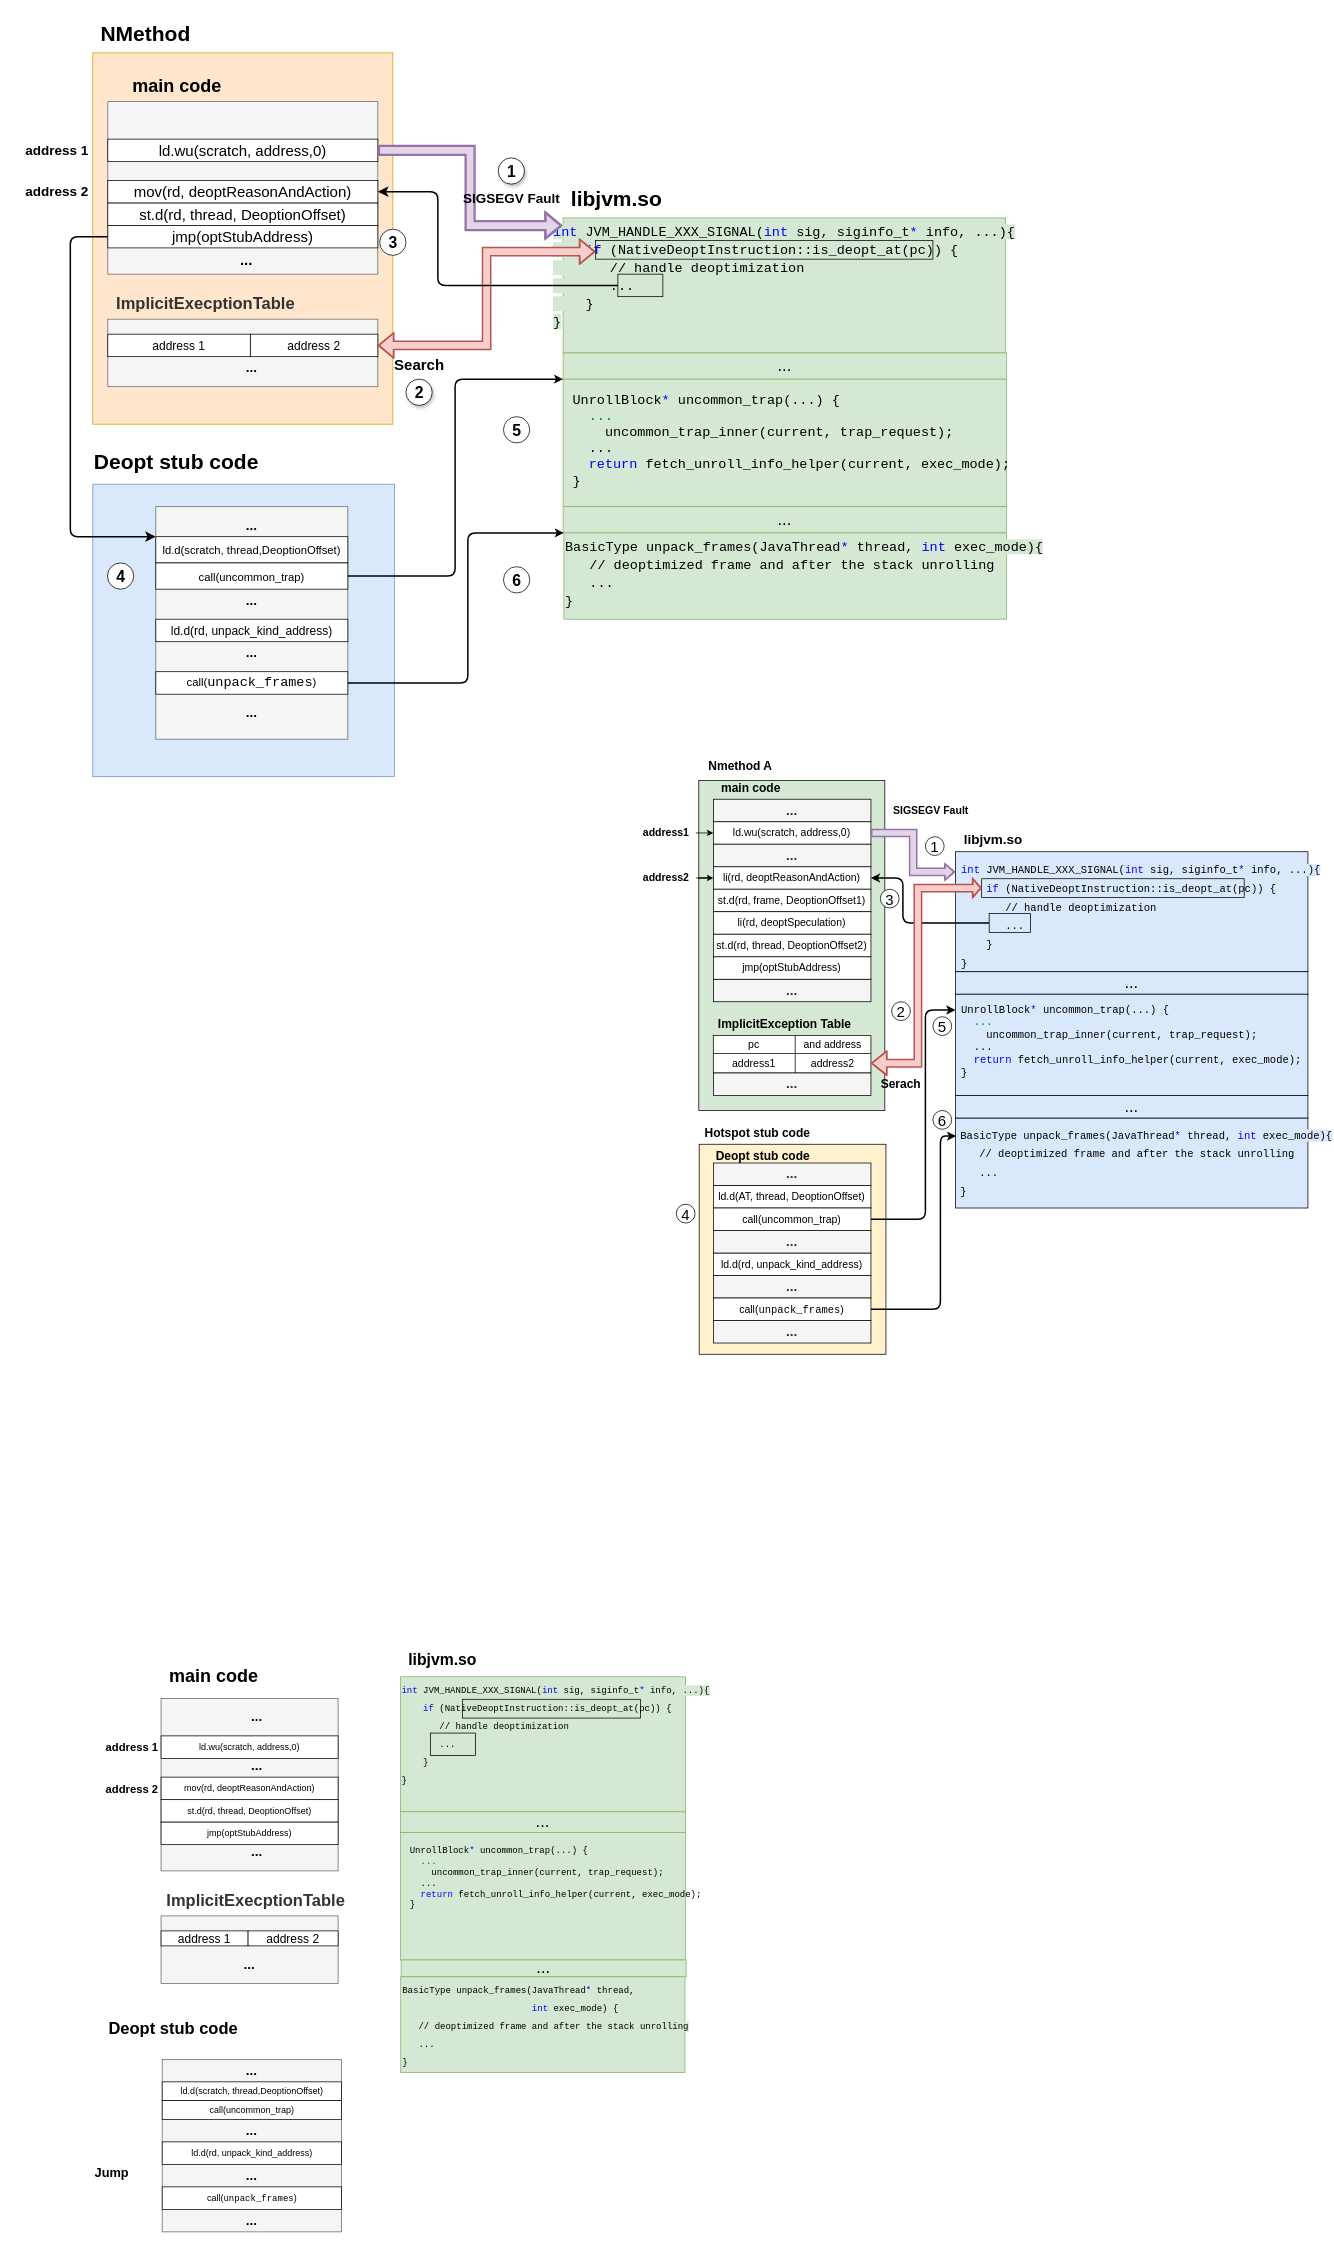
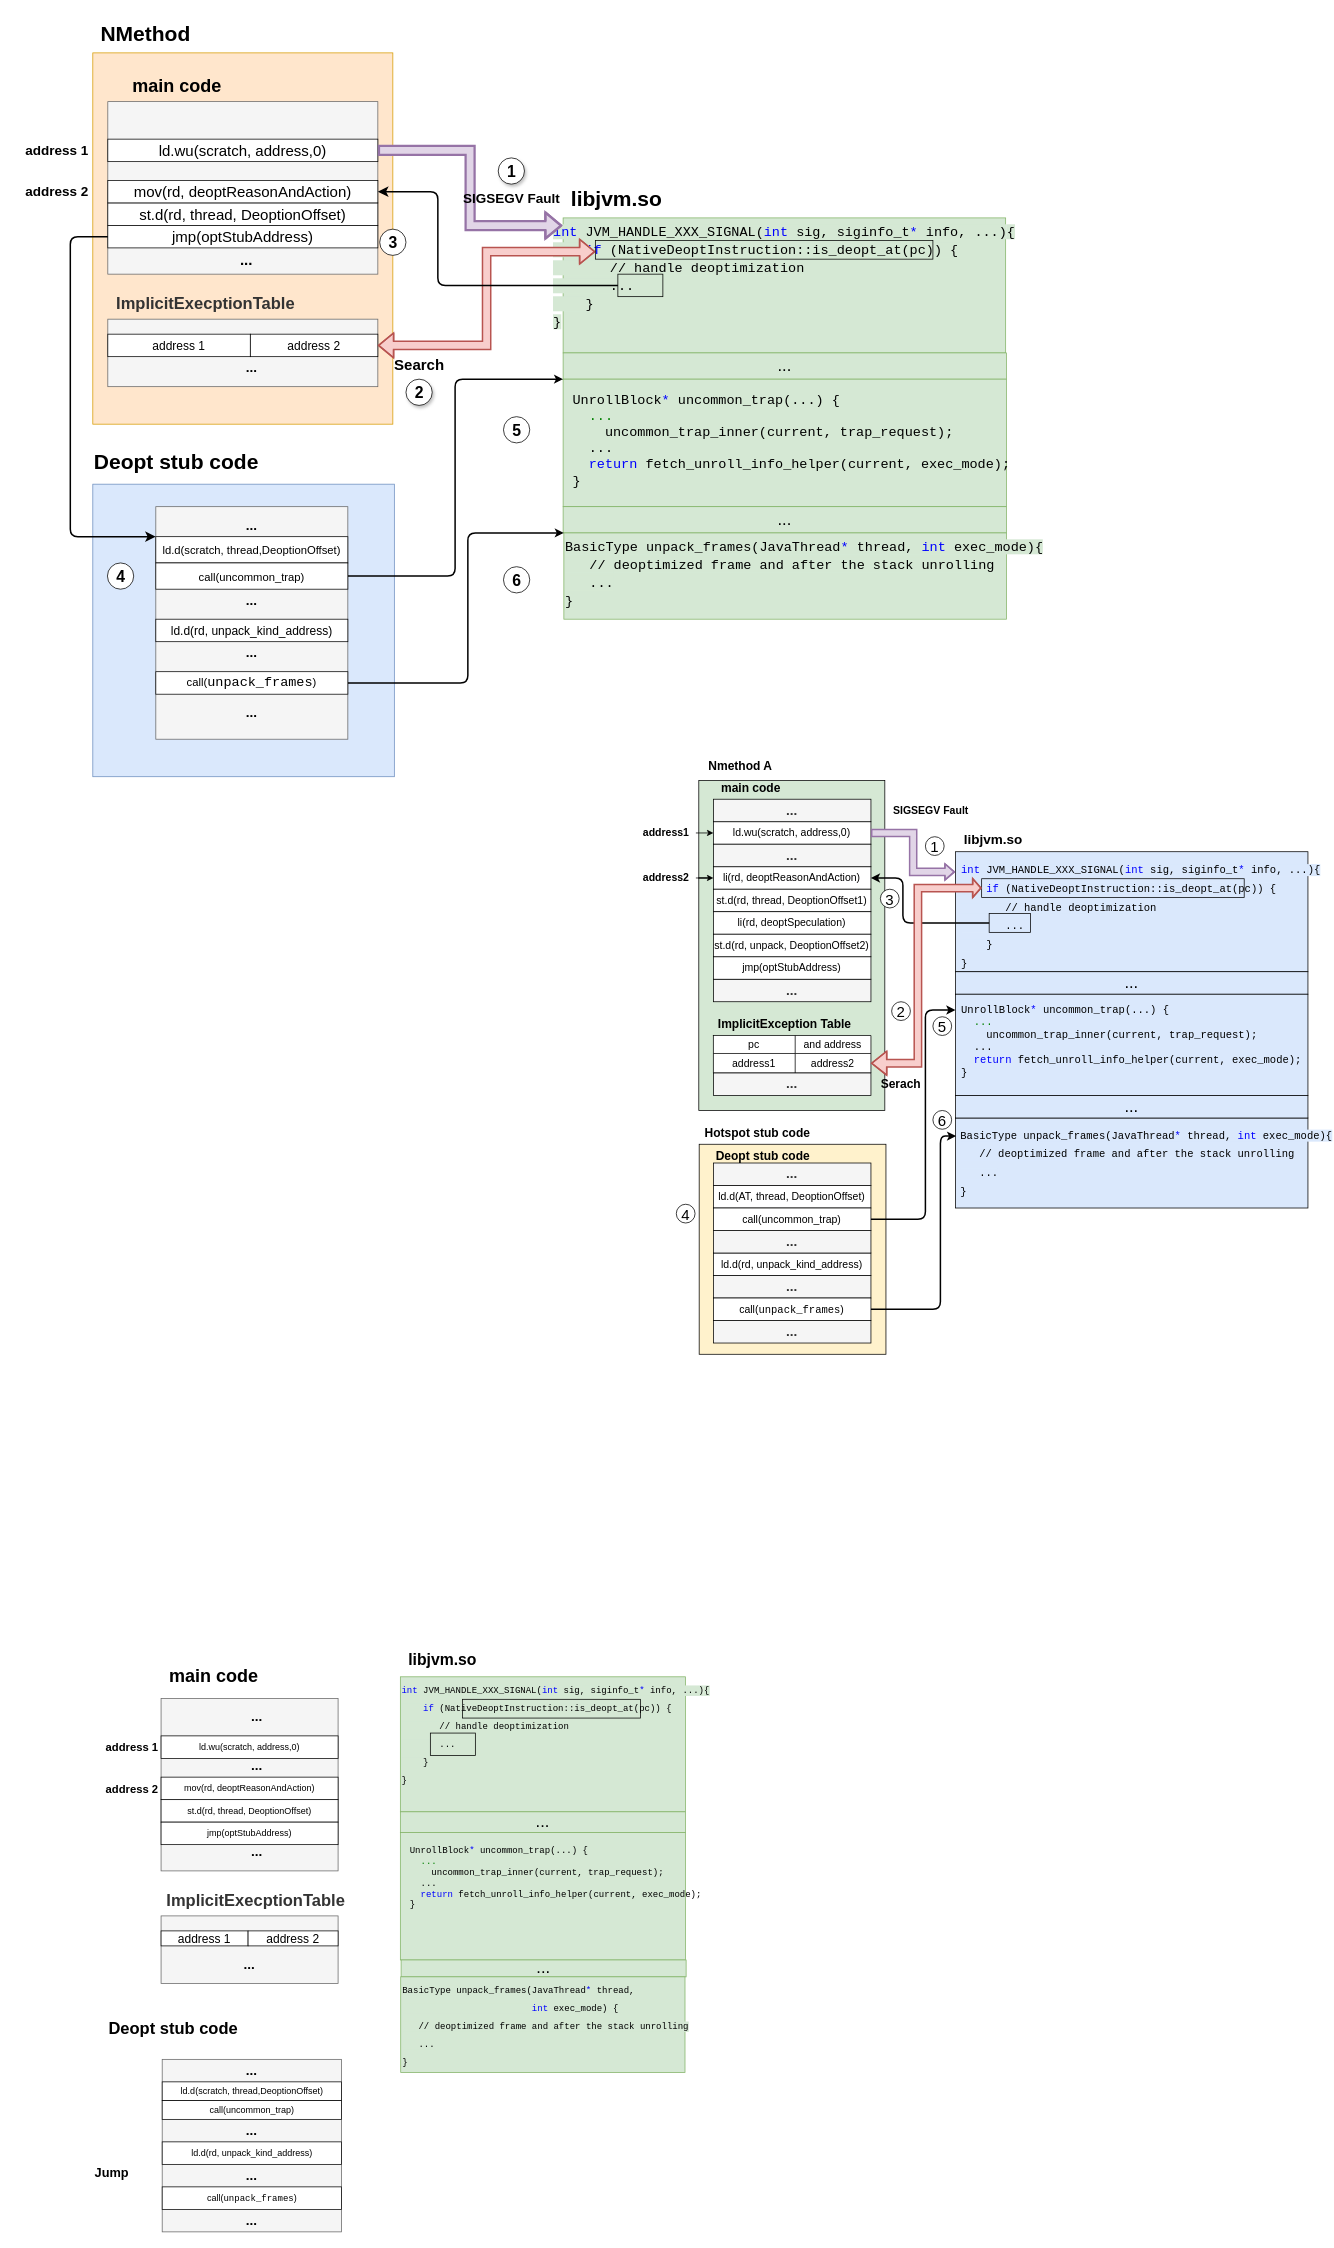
node "st.d(rd, frame, DeoptionOffset1)": label "st.d(rd, frame, DeoptionOffset1)" -> "st.d(rd, thread, DeoptionOffset1)"
node "st.d(rd, thread, DeoptionOffset2)": label "st.d(rd, thread, DeoptionOffset2)" -> "st.d(rd, unpack, DeoptionOffset2)"
